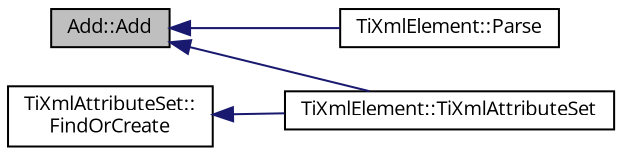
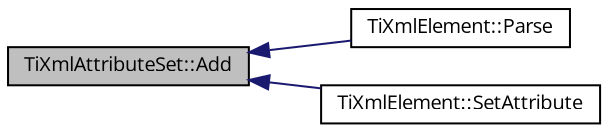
node "Add::Add": label "Add::Add" -> "TiXmlAttributeSet::Add"
node "TiXmlElement::TiXmlAttributeSet": label "TiXmlElement::TiXmlAttributeSet" -> "TiXmlElement::SetAttribute"
node "TiXmlAttributeSet:: FindOrCreate": removed
